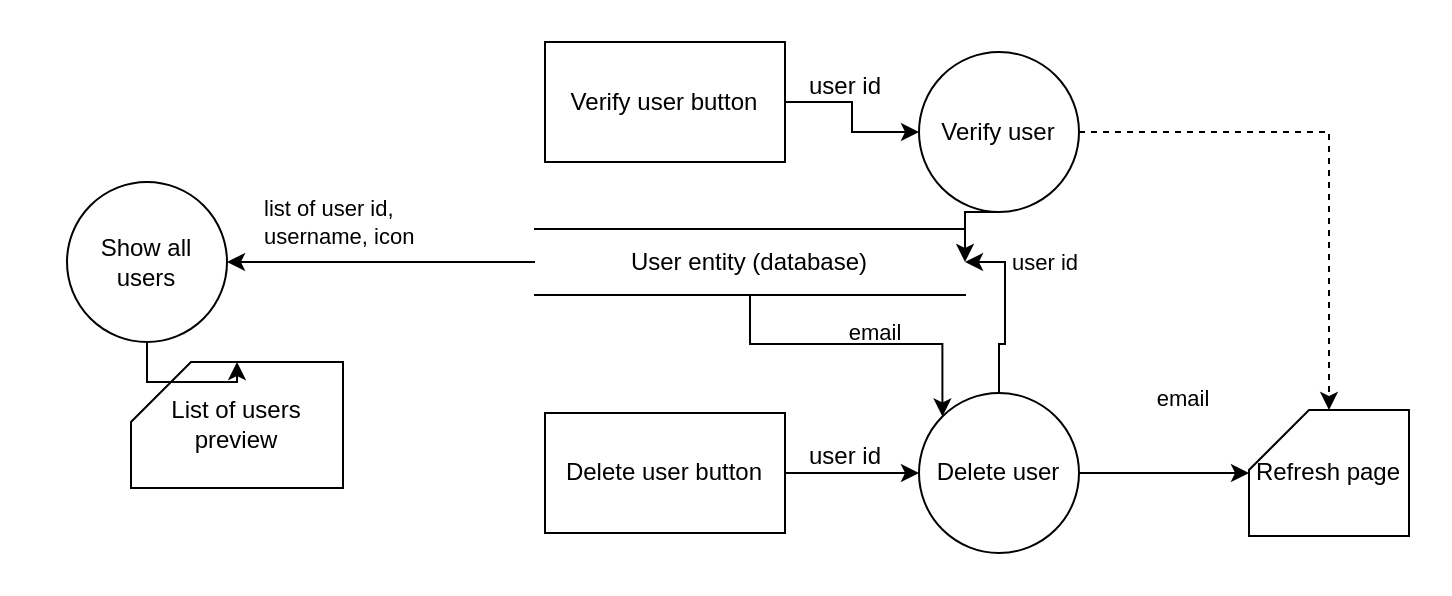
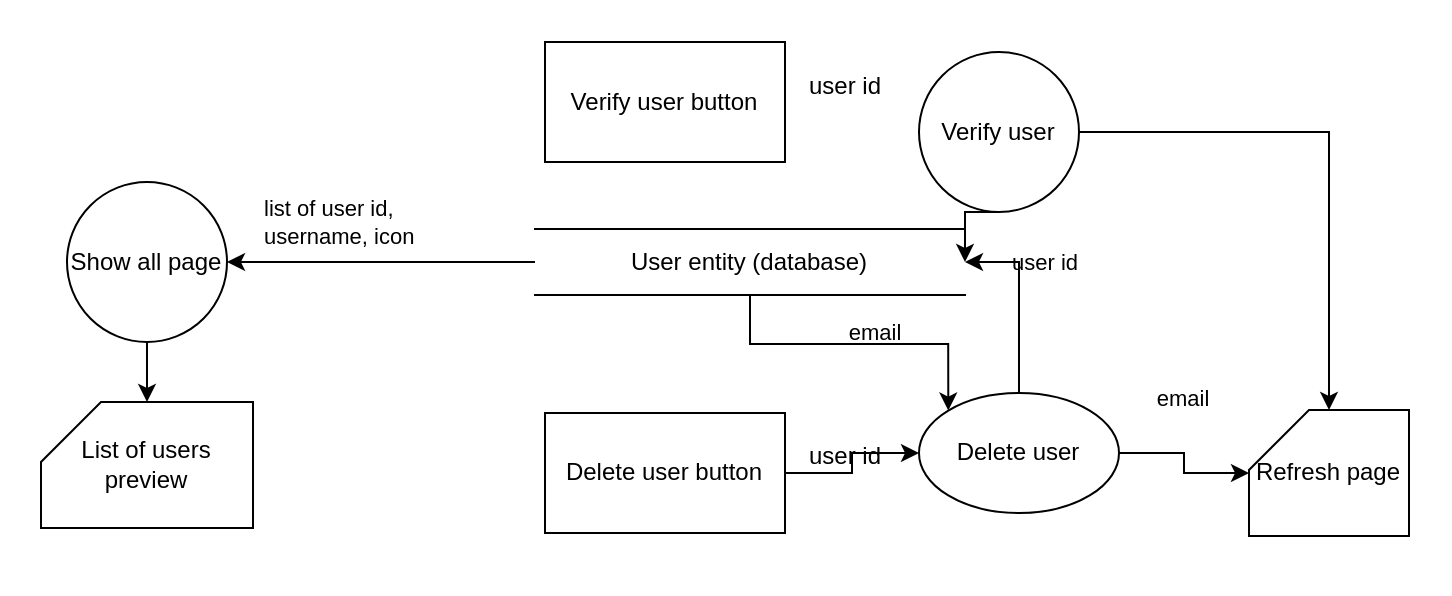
edge "Verify user button" -> "Verify user": removed
edge "Verify user" -> "Refresh page": style dashed -> solid
node "Show all users": label "Show all users" -> "Show all page"
node "List of users preview": moved (237, 425) -> (147, 465)
node "Delete user": size 160x160 -> 200x120
